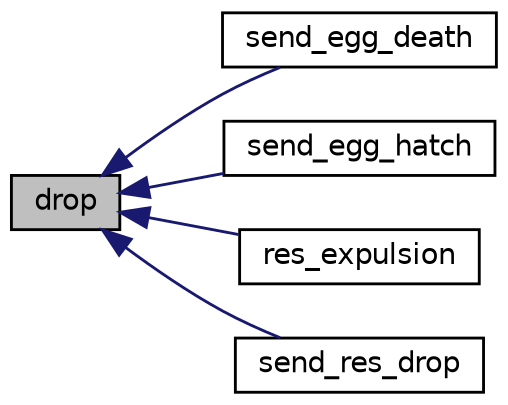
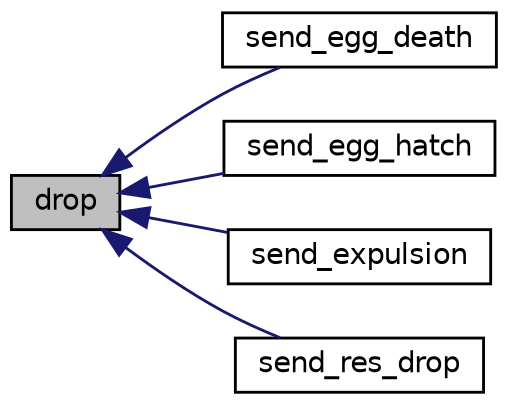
node "res_expulsion": label "res_expulsion" -> "send_expulsion"
